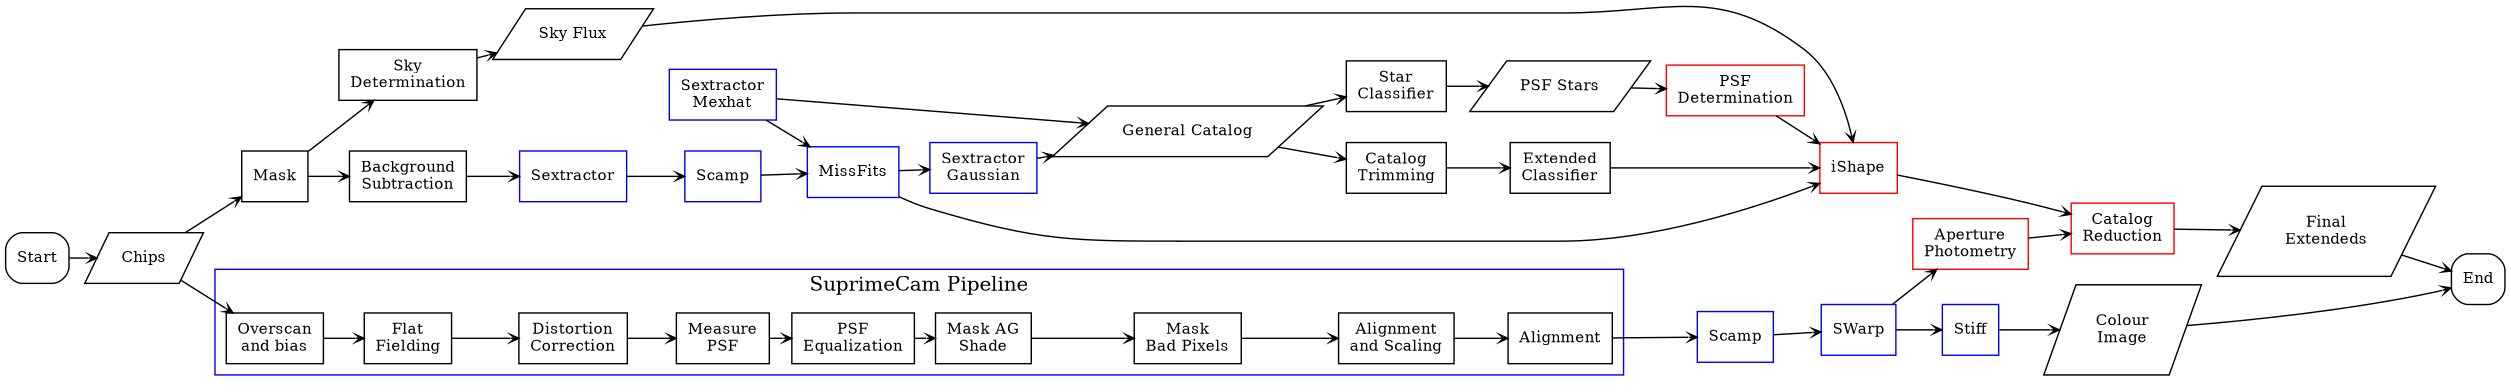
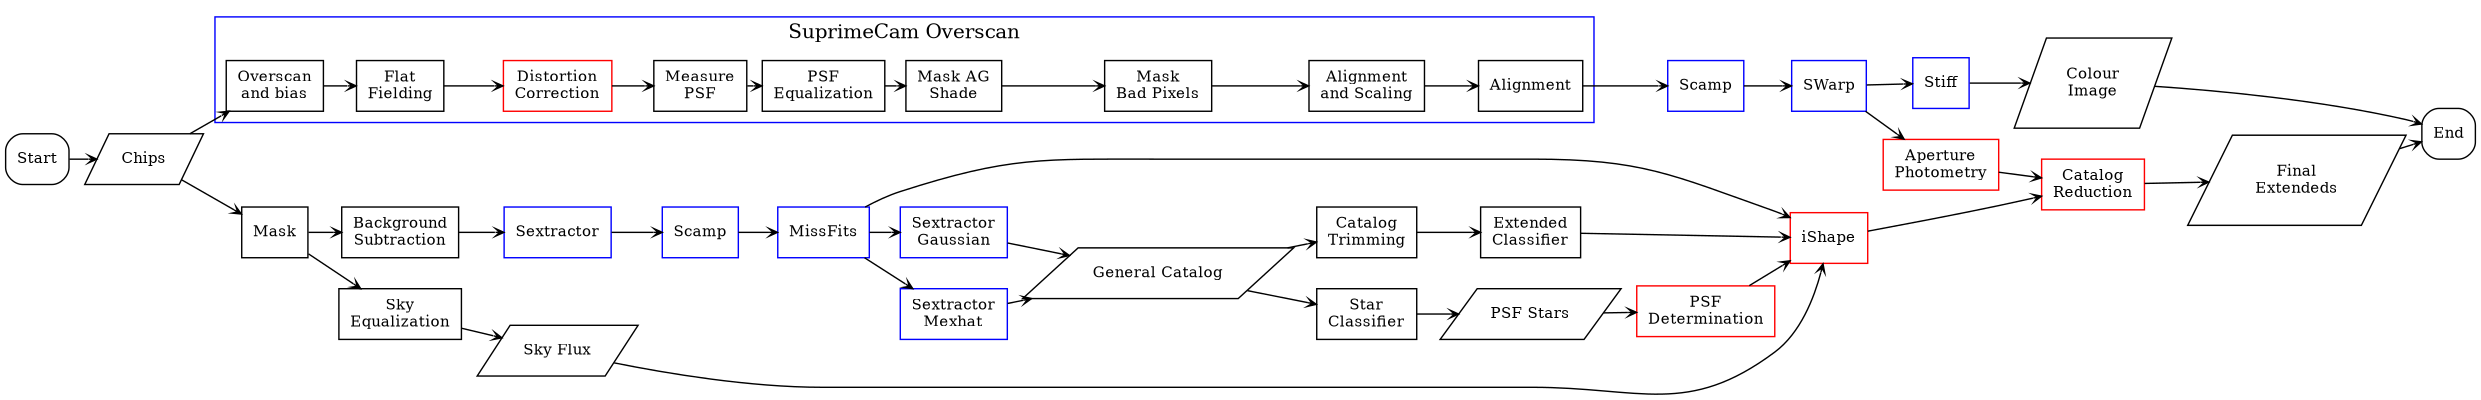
node "Sky Determination": label "Sky Determination" -> "Sky Equalization"
edge "Sextractor Mexhat" -> "MissFits": reversed
cluster "SuprimeCam Pipeline": label "SuprimeCam Pipeline" -> "SuprimeCam Overscan"
node "Distortion Correction": color black -> red
